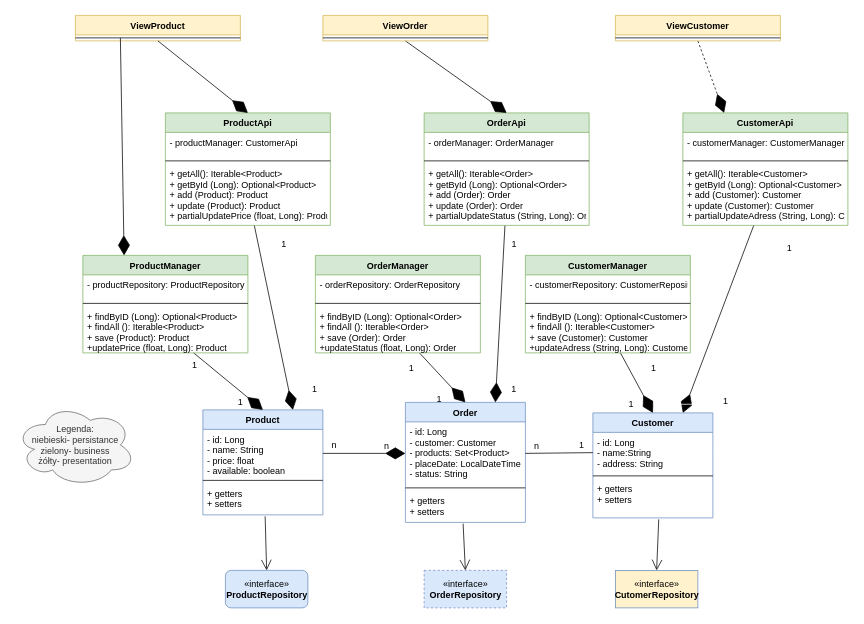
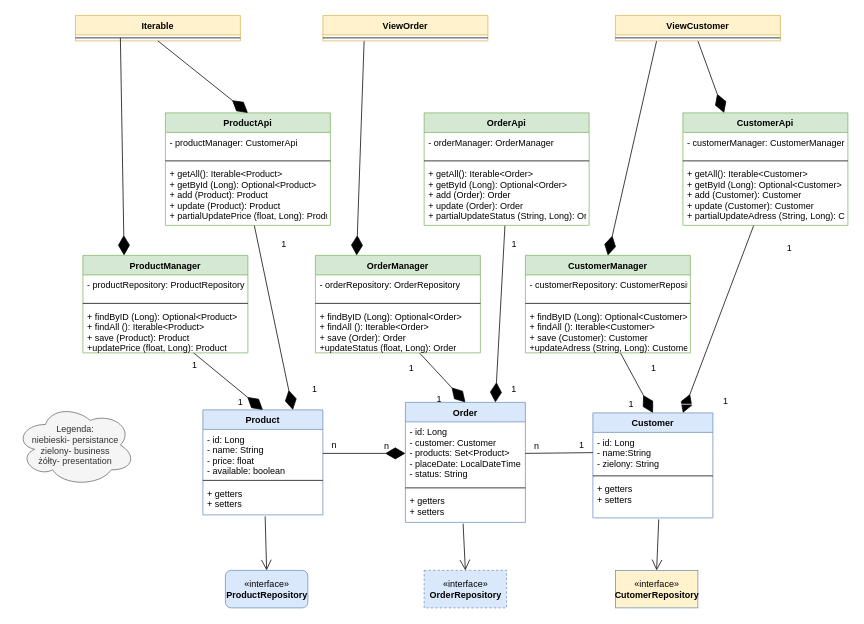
node "ViewProduct": label "ViewProduct" -> "Iterable"
edge "ViewCustomer" -> "CustomerApi": style dashed -> solid
edge "ViewOrder" -> "OrderApi": removed
edge "ViewCustomer" -> "CustomerManager": added
edge "ViewOrder" -> "OrderManager": added
node "- id: Long - name:String - address: String": label "- id: Long - name:String - address: String" -> "- id: Long - name:String - zielony: String"
